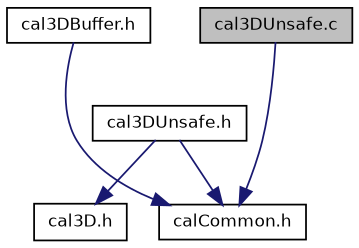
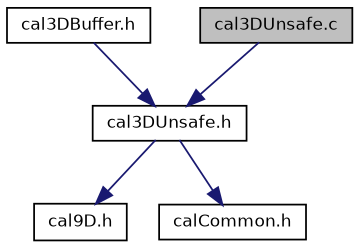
edge "cal3DUnsafe.c" -> "calCommon.h": now "cal3DUnsafe.c" -> "cal3DUnsafe.h"
edge "cal3DBuffer.h" -> "calCommon.h": now "cal3DBuffer.h" -> "cal3DUnsafe.h"
node "cal3D.h": label "cal3D.h" -> "cal9D.h"
